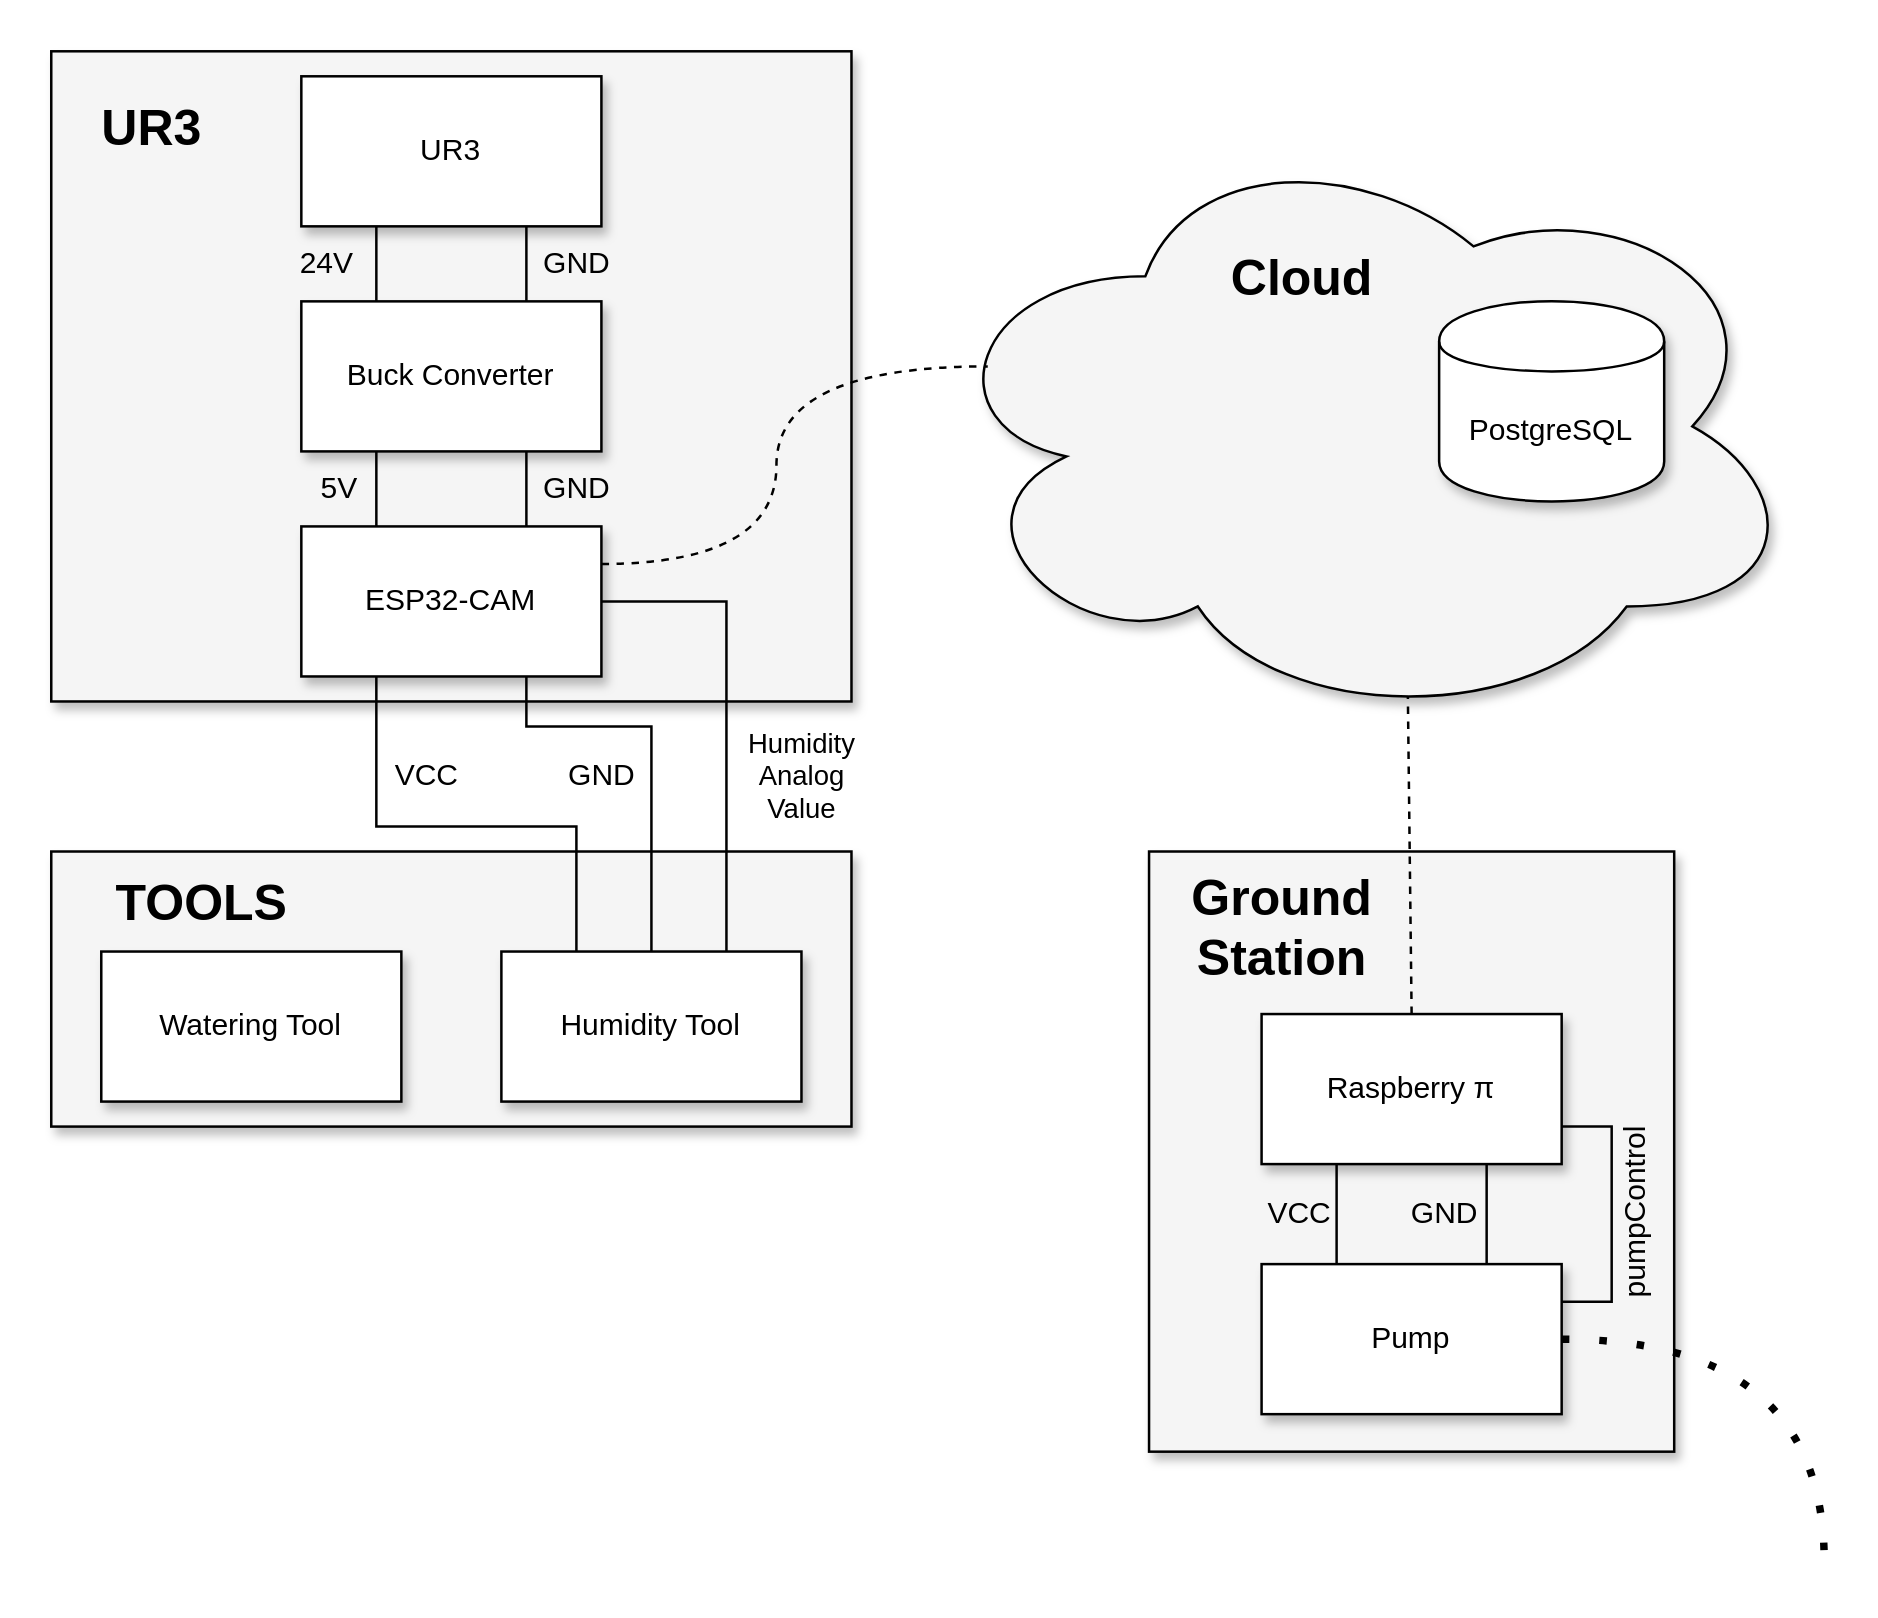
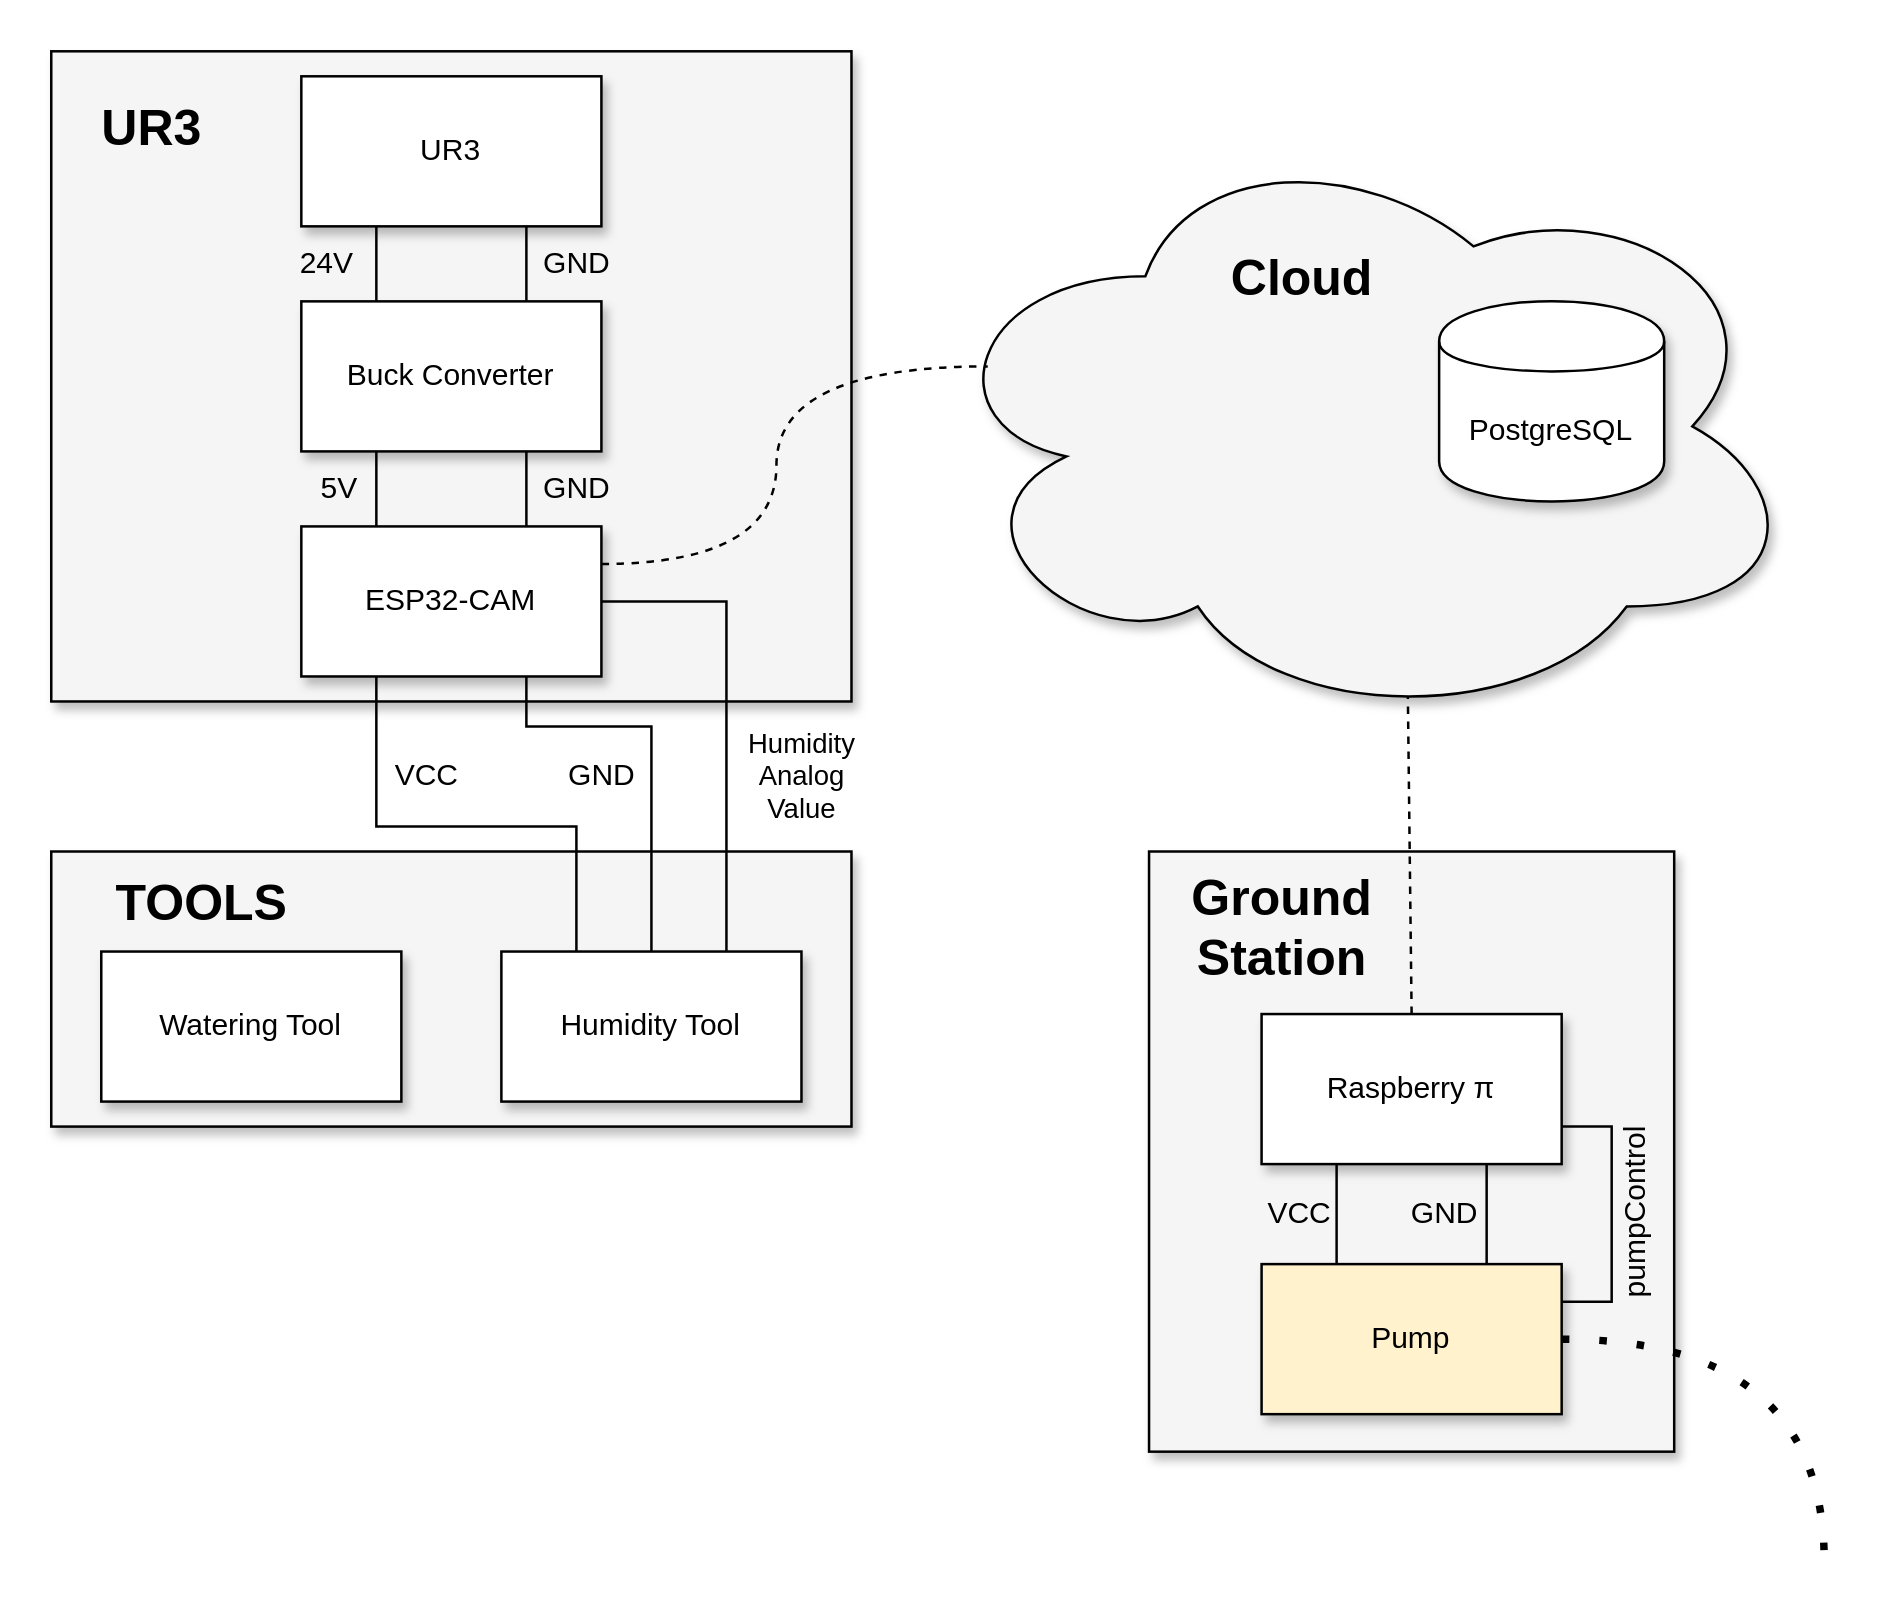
node "Pump": fillcolor #ffffff -> #fff2cc
